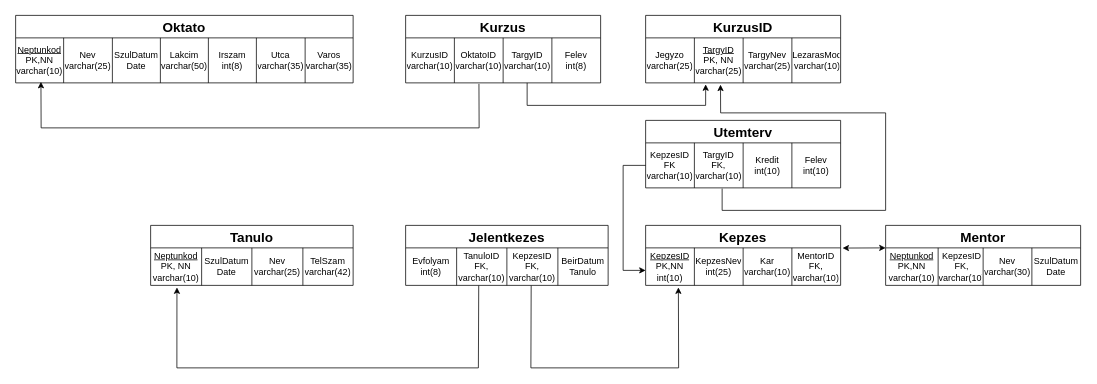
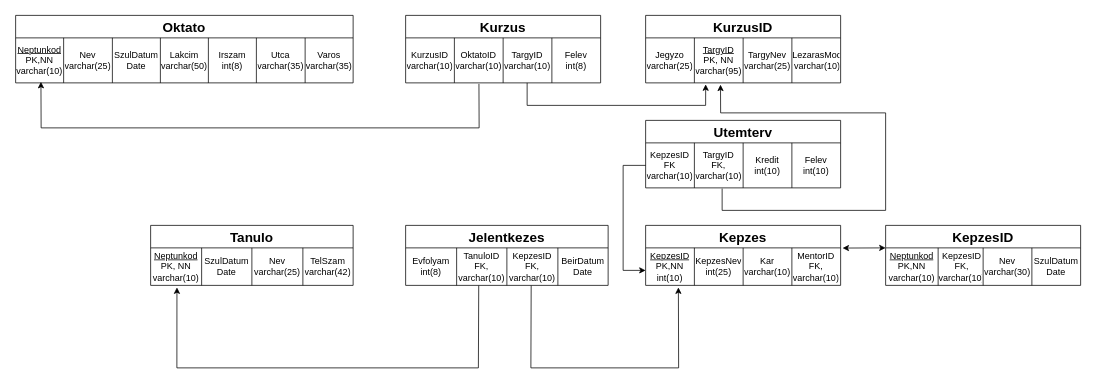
node "TargyID PK, NN varchar(25)": label "TargyID PK, NN varchar(25)" -> "TargyID PK, NN varchar(95)"
node "Mentor": label "Mentor" -> "KepzesID"
node "BeirDatum Tanulo": label "BeirDatum Tanulo" -> "BeirDatum Date"
